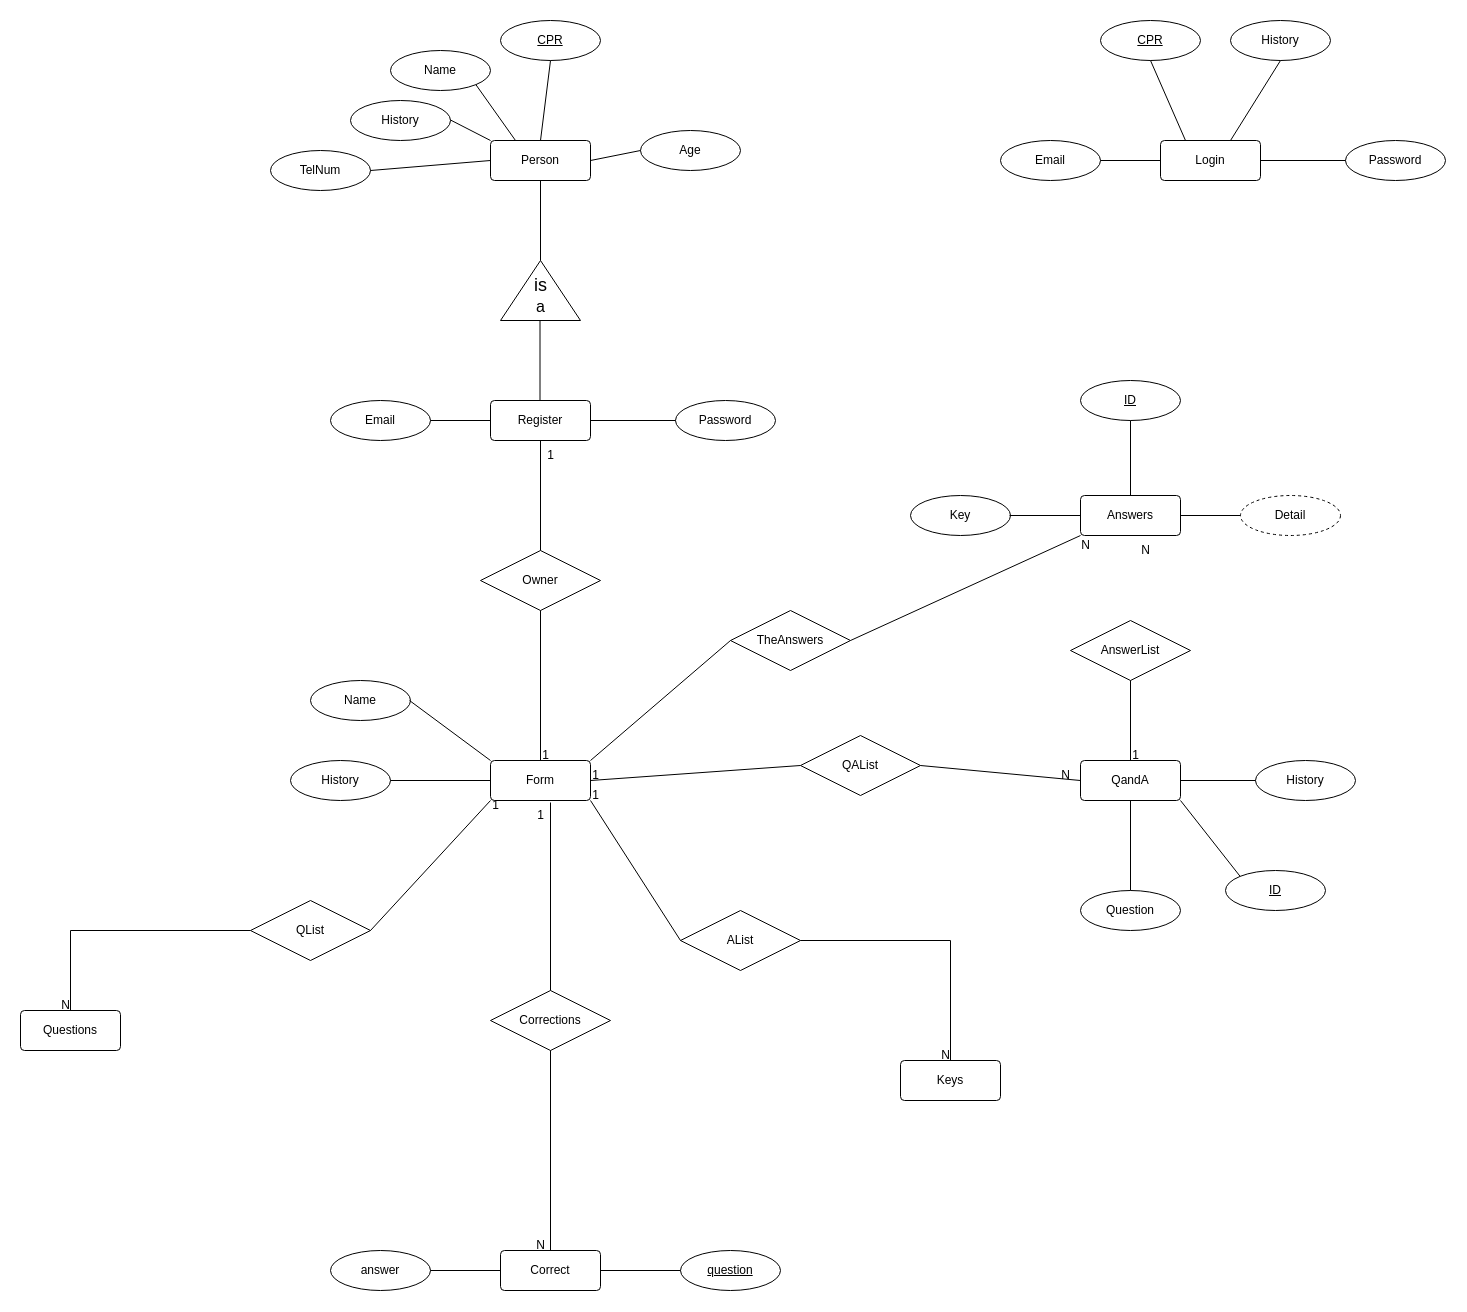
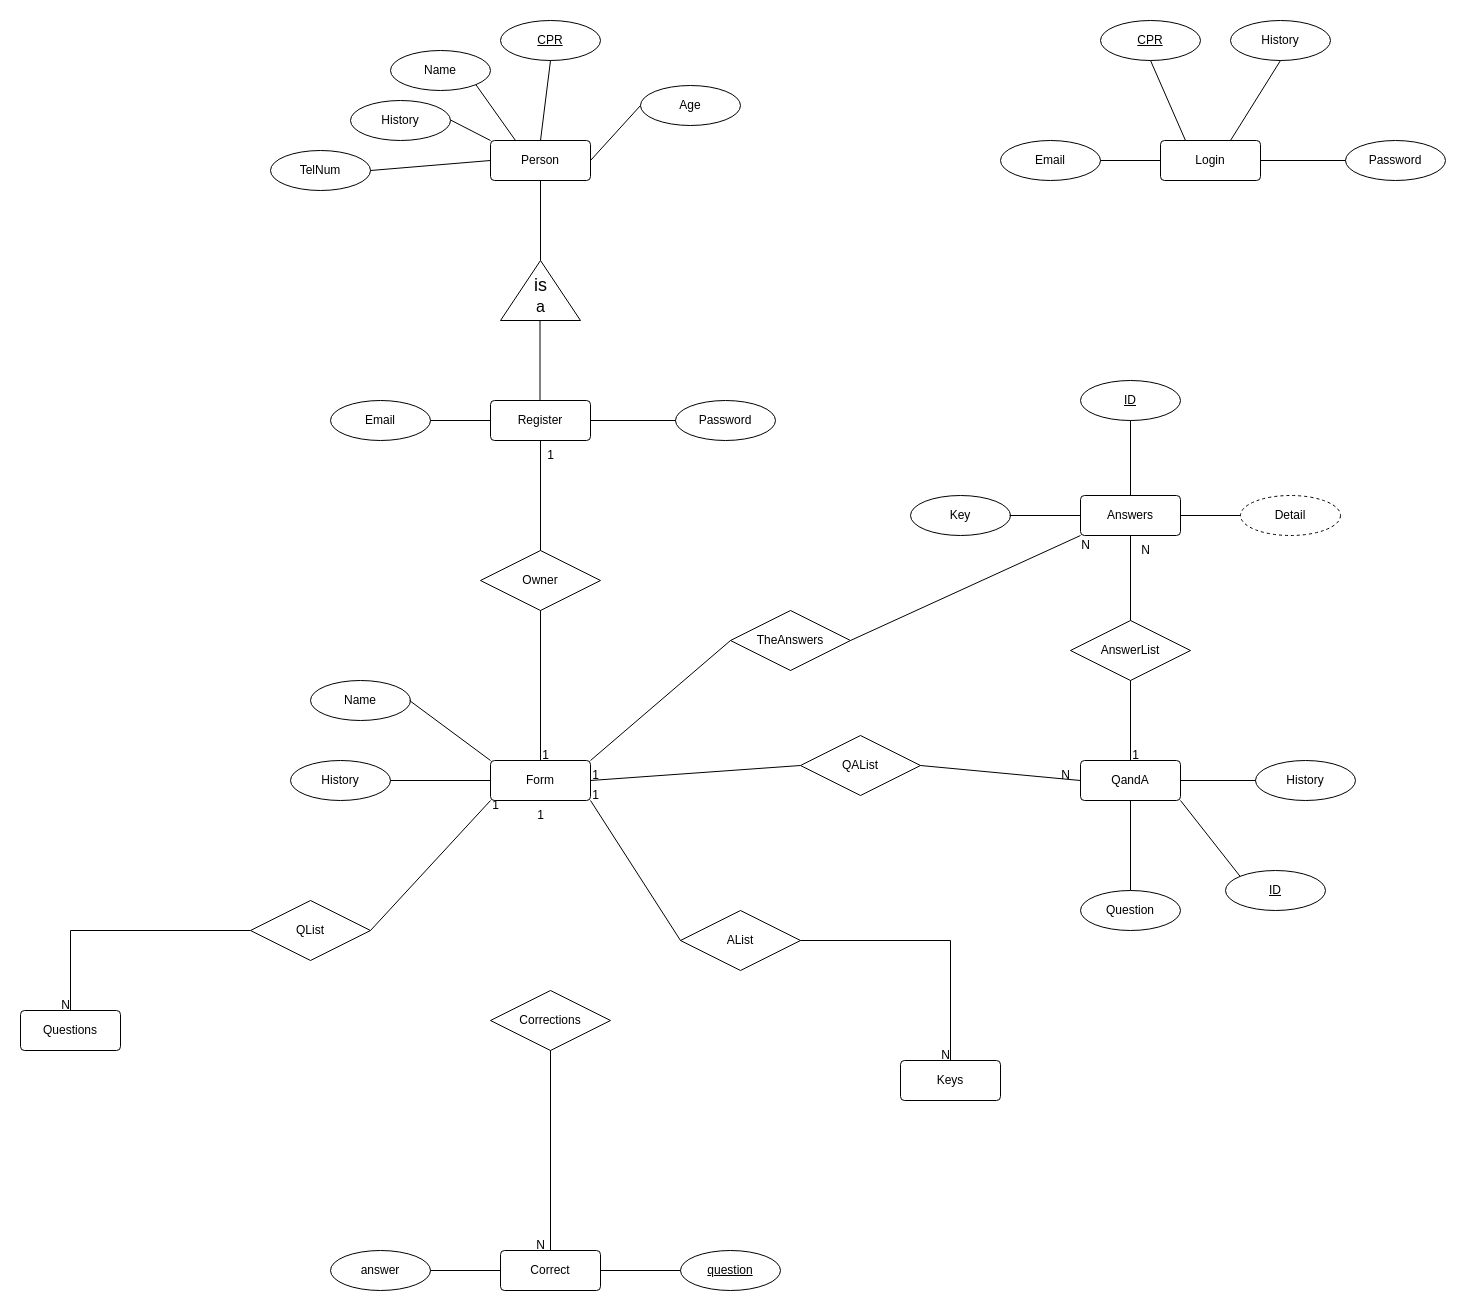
node "Age": moved (691, 151) -> (691, 106)
edge "Answers" -- "AnswerList": added
edge "Form" -- "Corrections": removed
